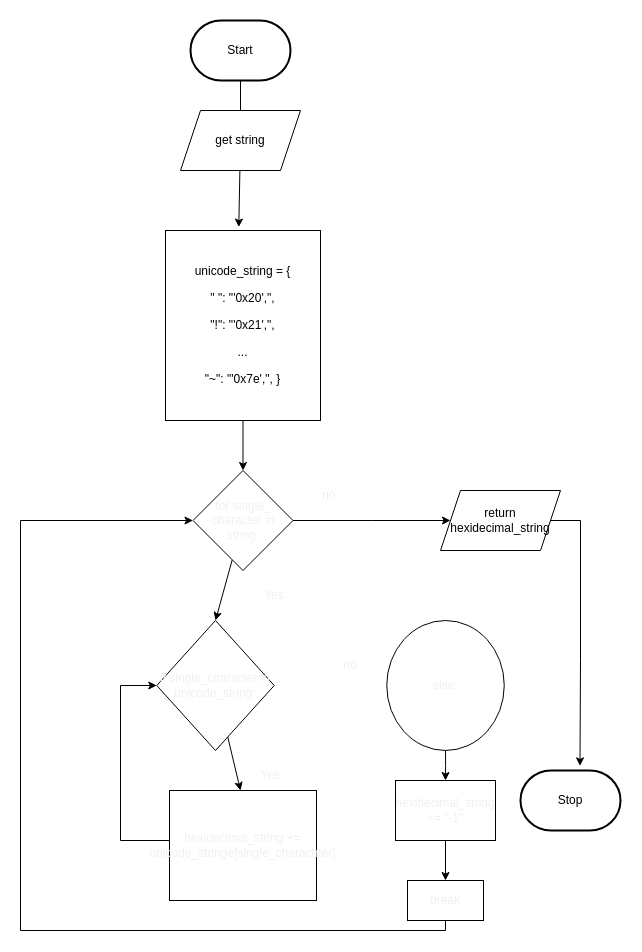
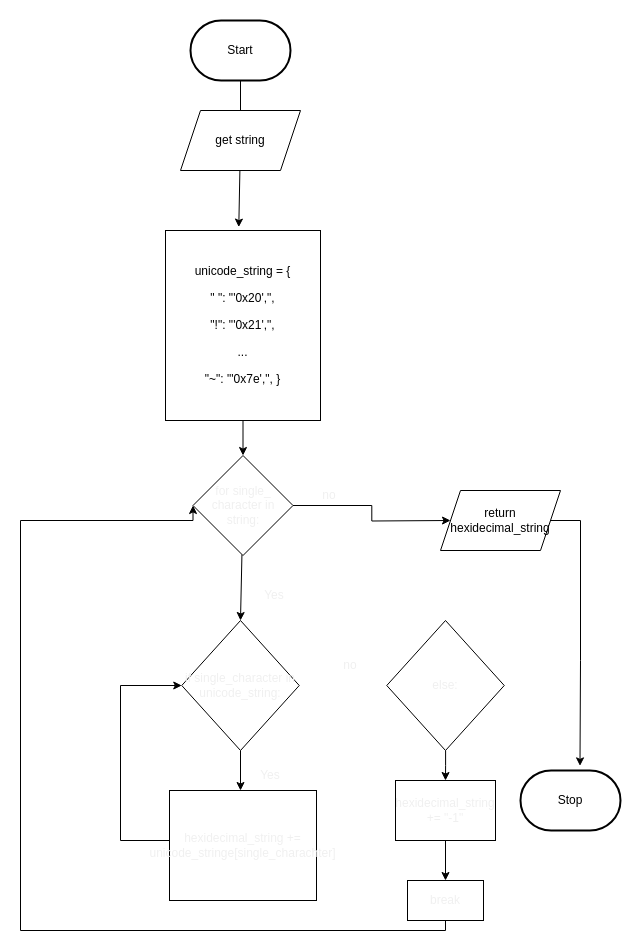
node "for single_ character in string:": moved (243, 521) -> (243, 506)
node "if single_character in unicode_string:": moved (216, 686) -> (241, 686)
node "else:": shape ellipse -> diamond
